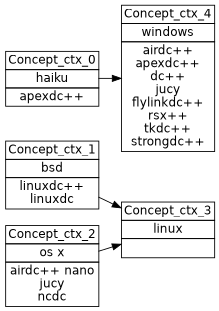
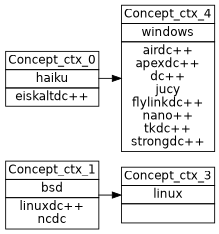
node "Concept_ctx_0": text "apexdc++" -> "eiskaltdc++"
node "Concept_ctx_4": text "rsx++" -> "nano++"
node "Concept_ctx_1": text "linuxdc" -> "ncdc"
node "Concept_ctx_2": removed
